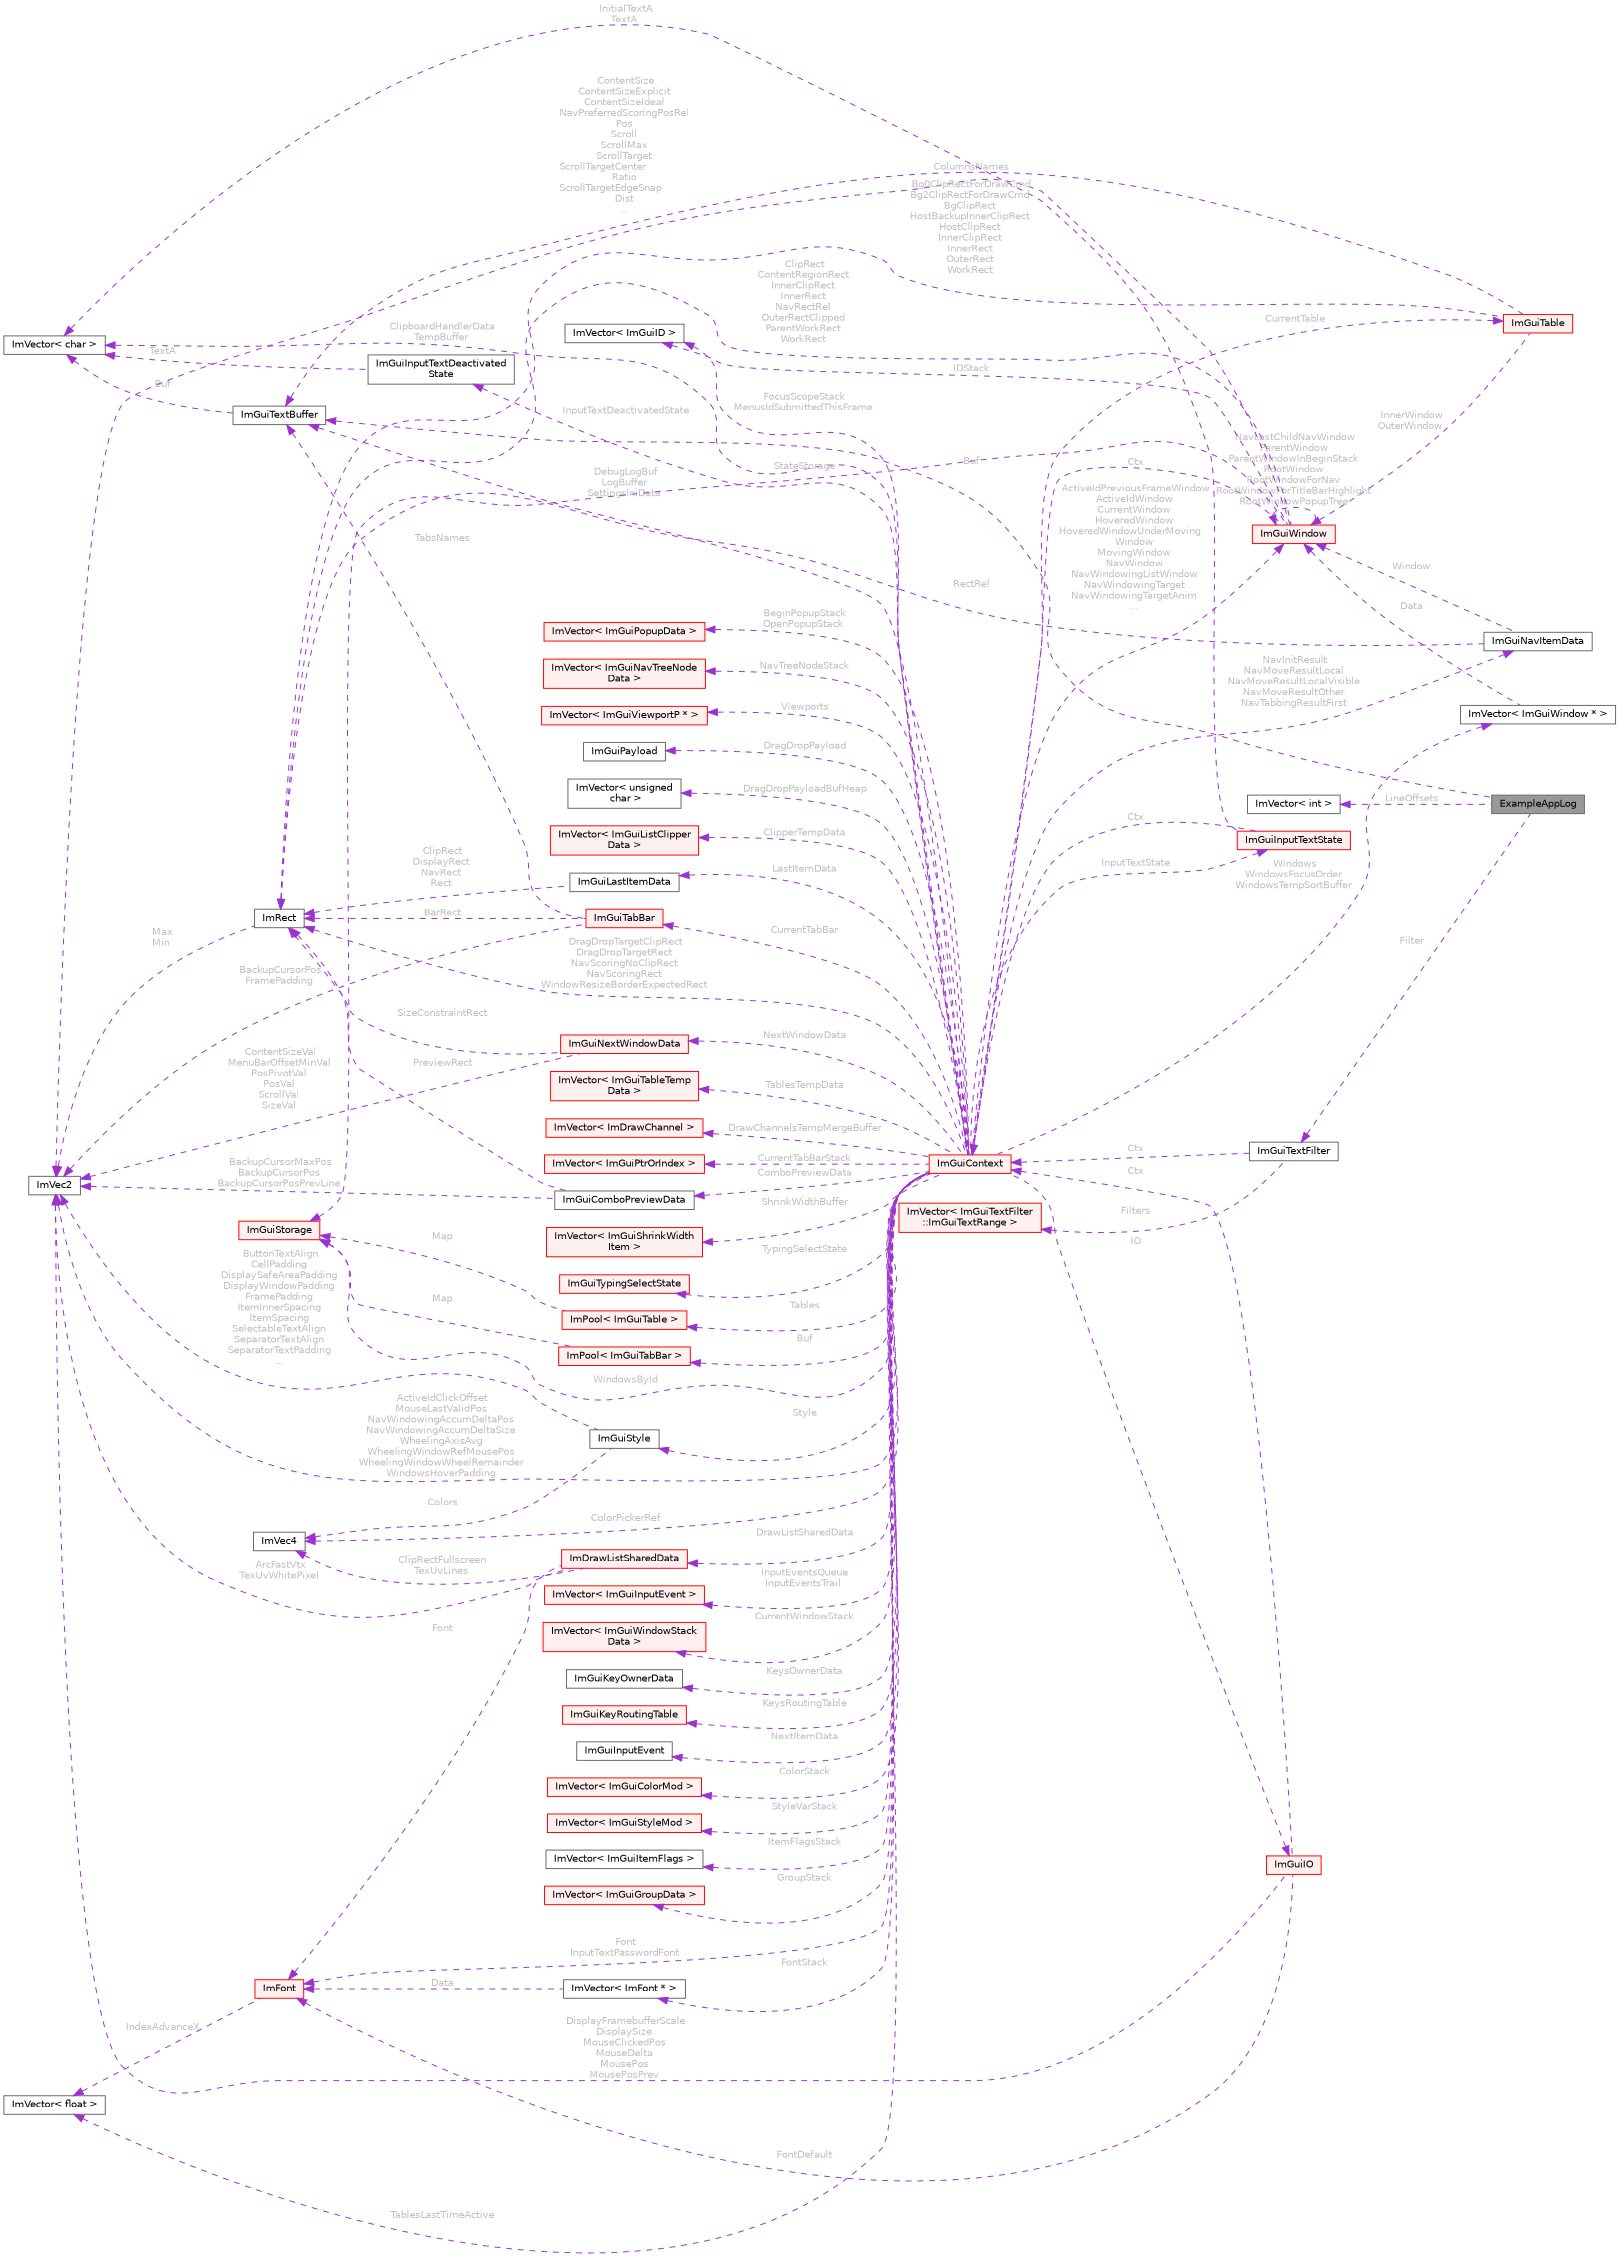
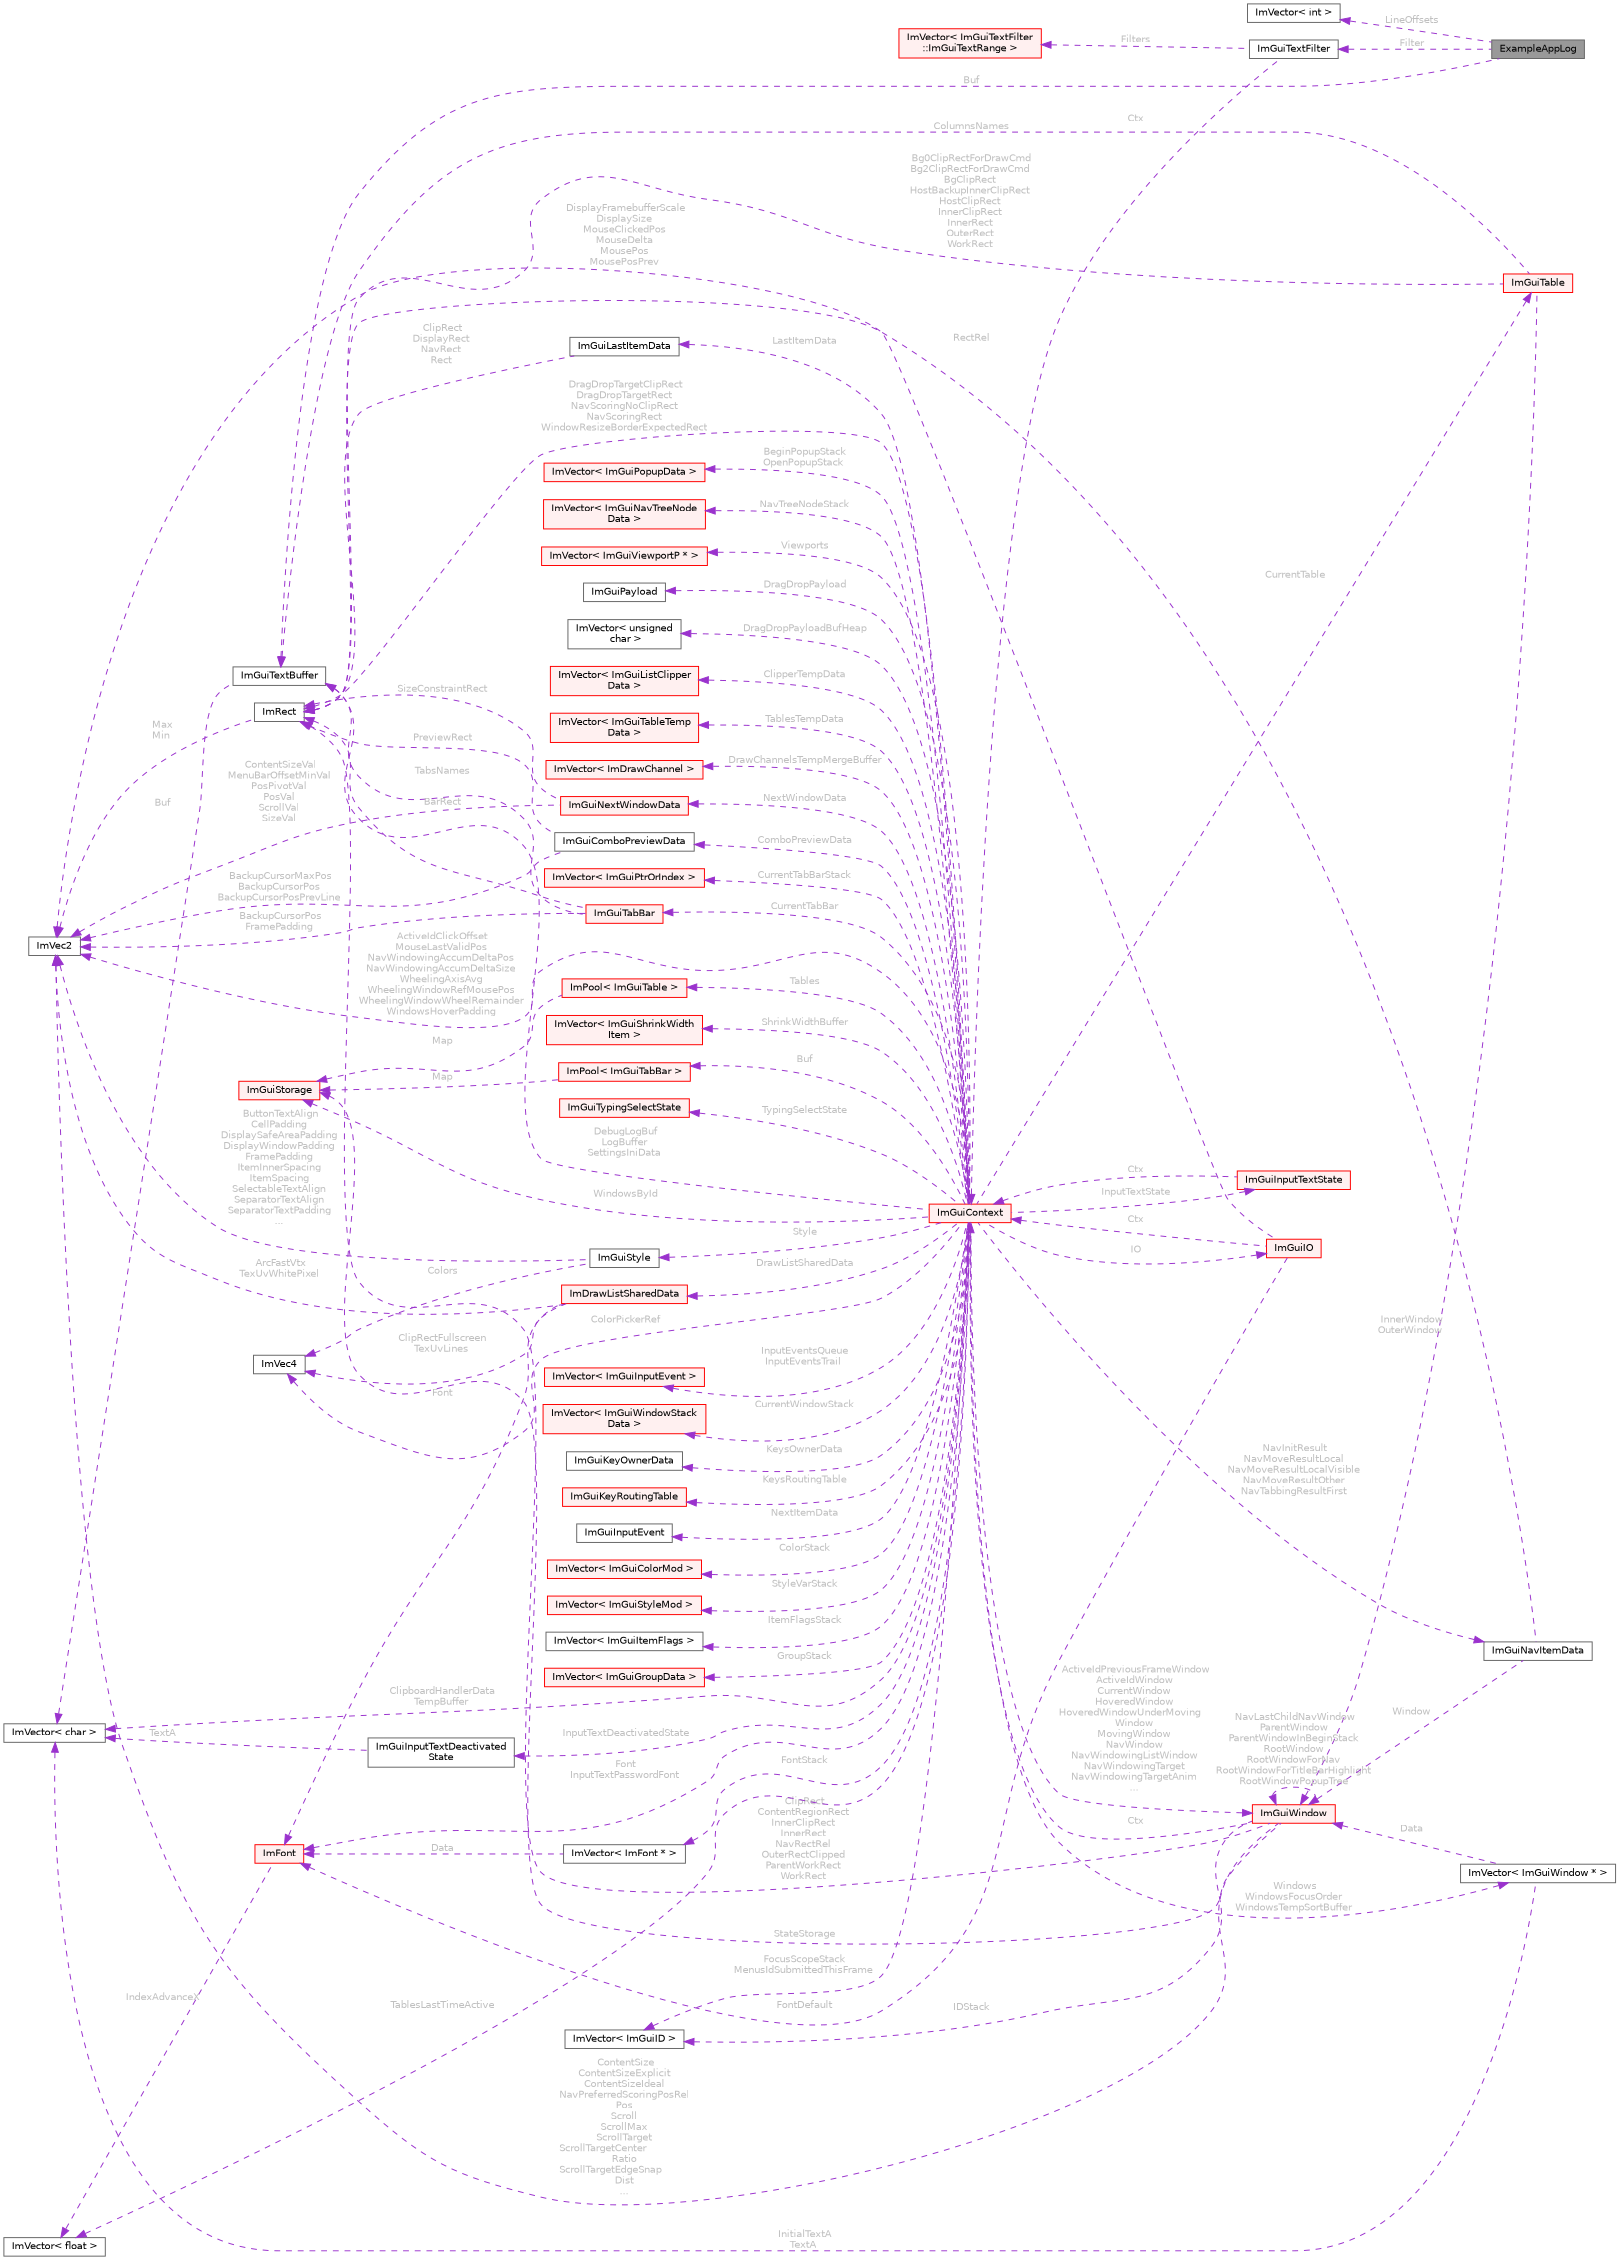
edge "ImGuiInputTextState" -> "ImVector< char >": now "ImVector< ImGuiWindow * >" -> "ImVector< char >"
